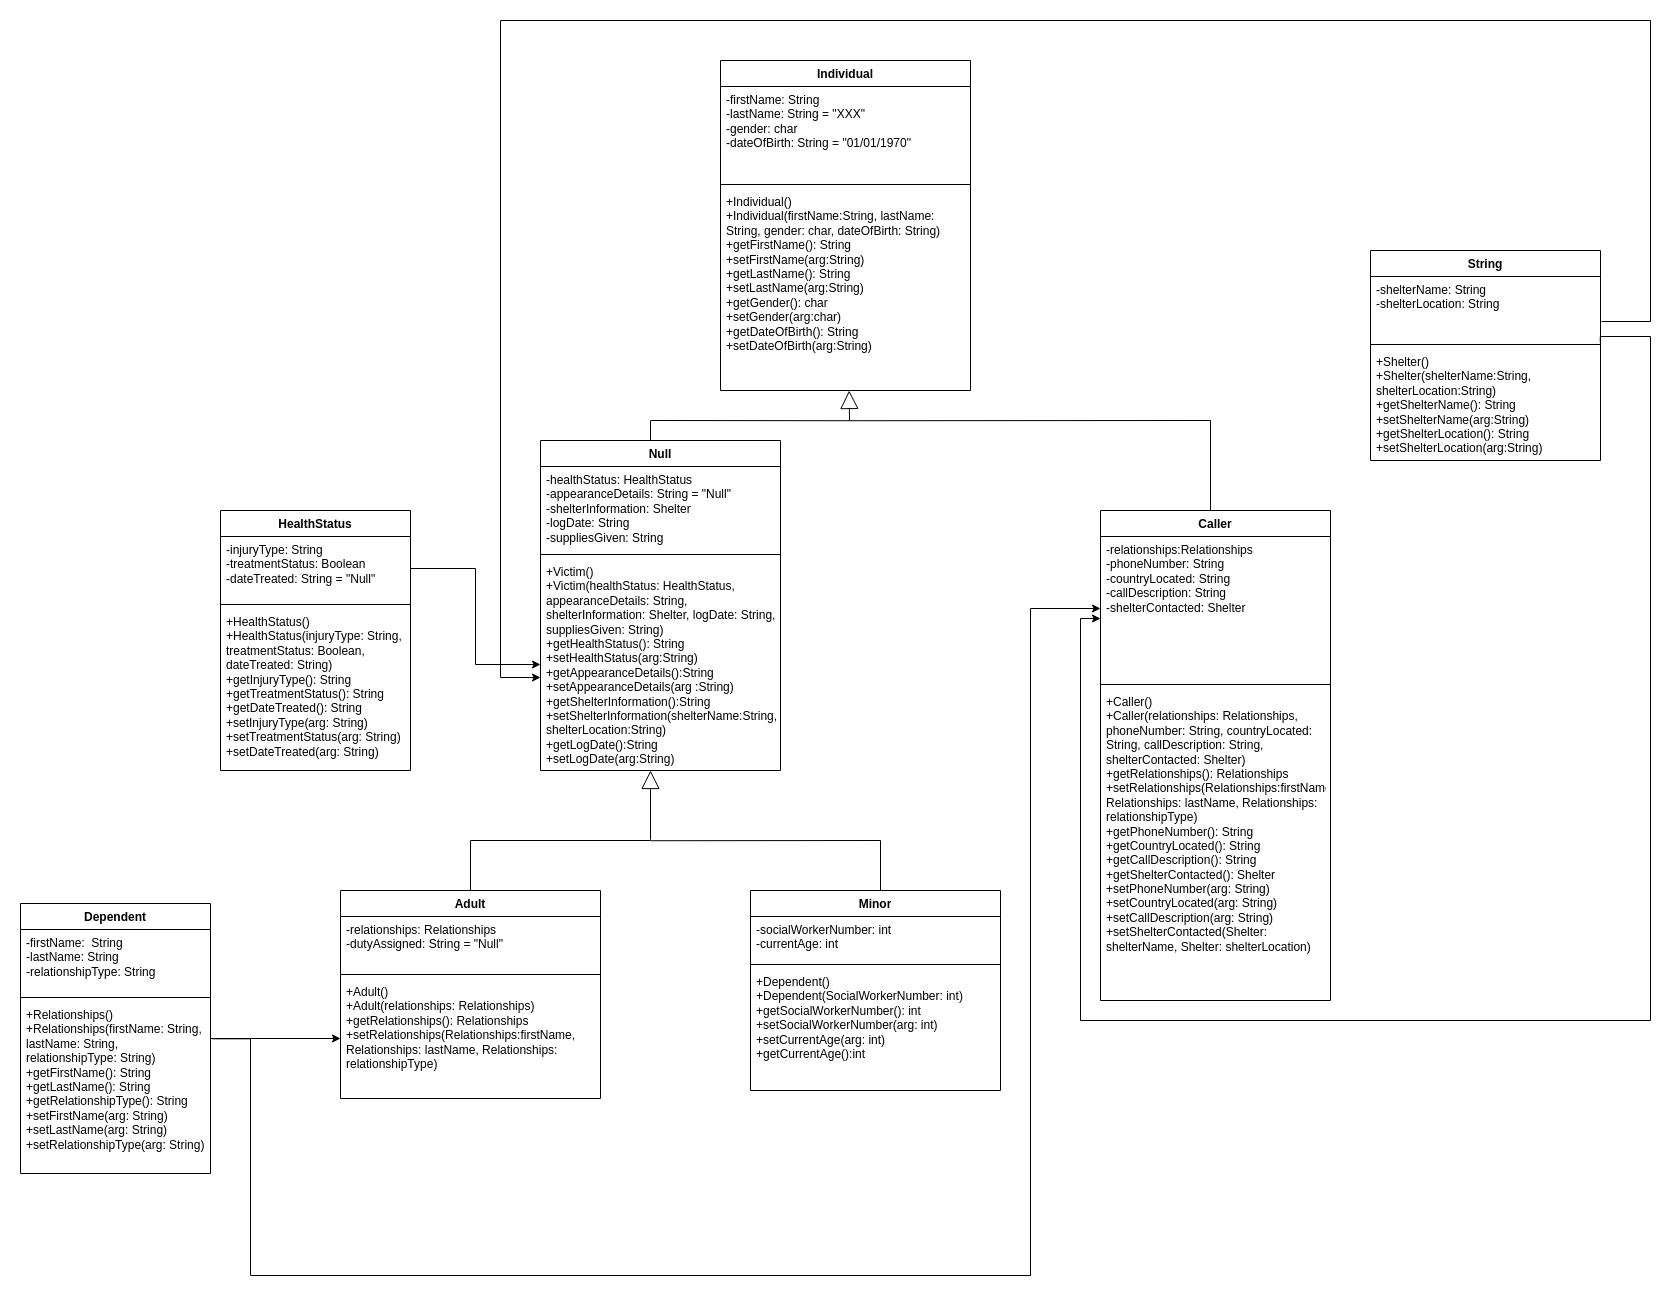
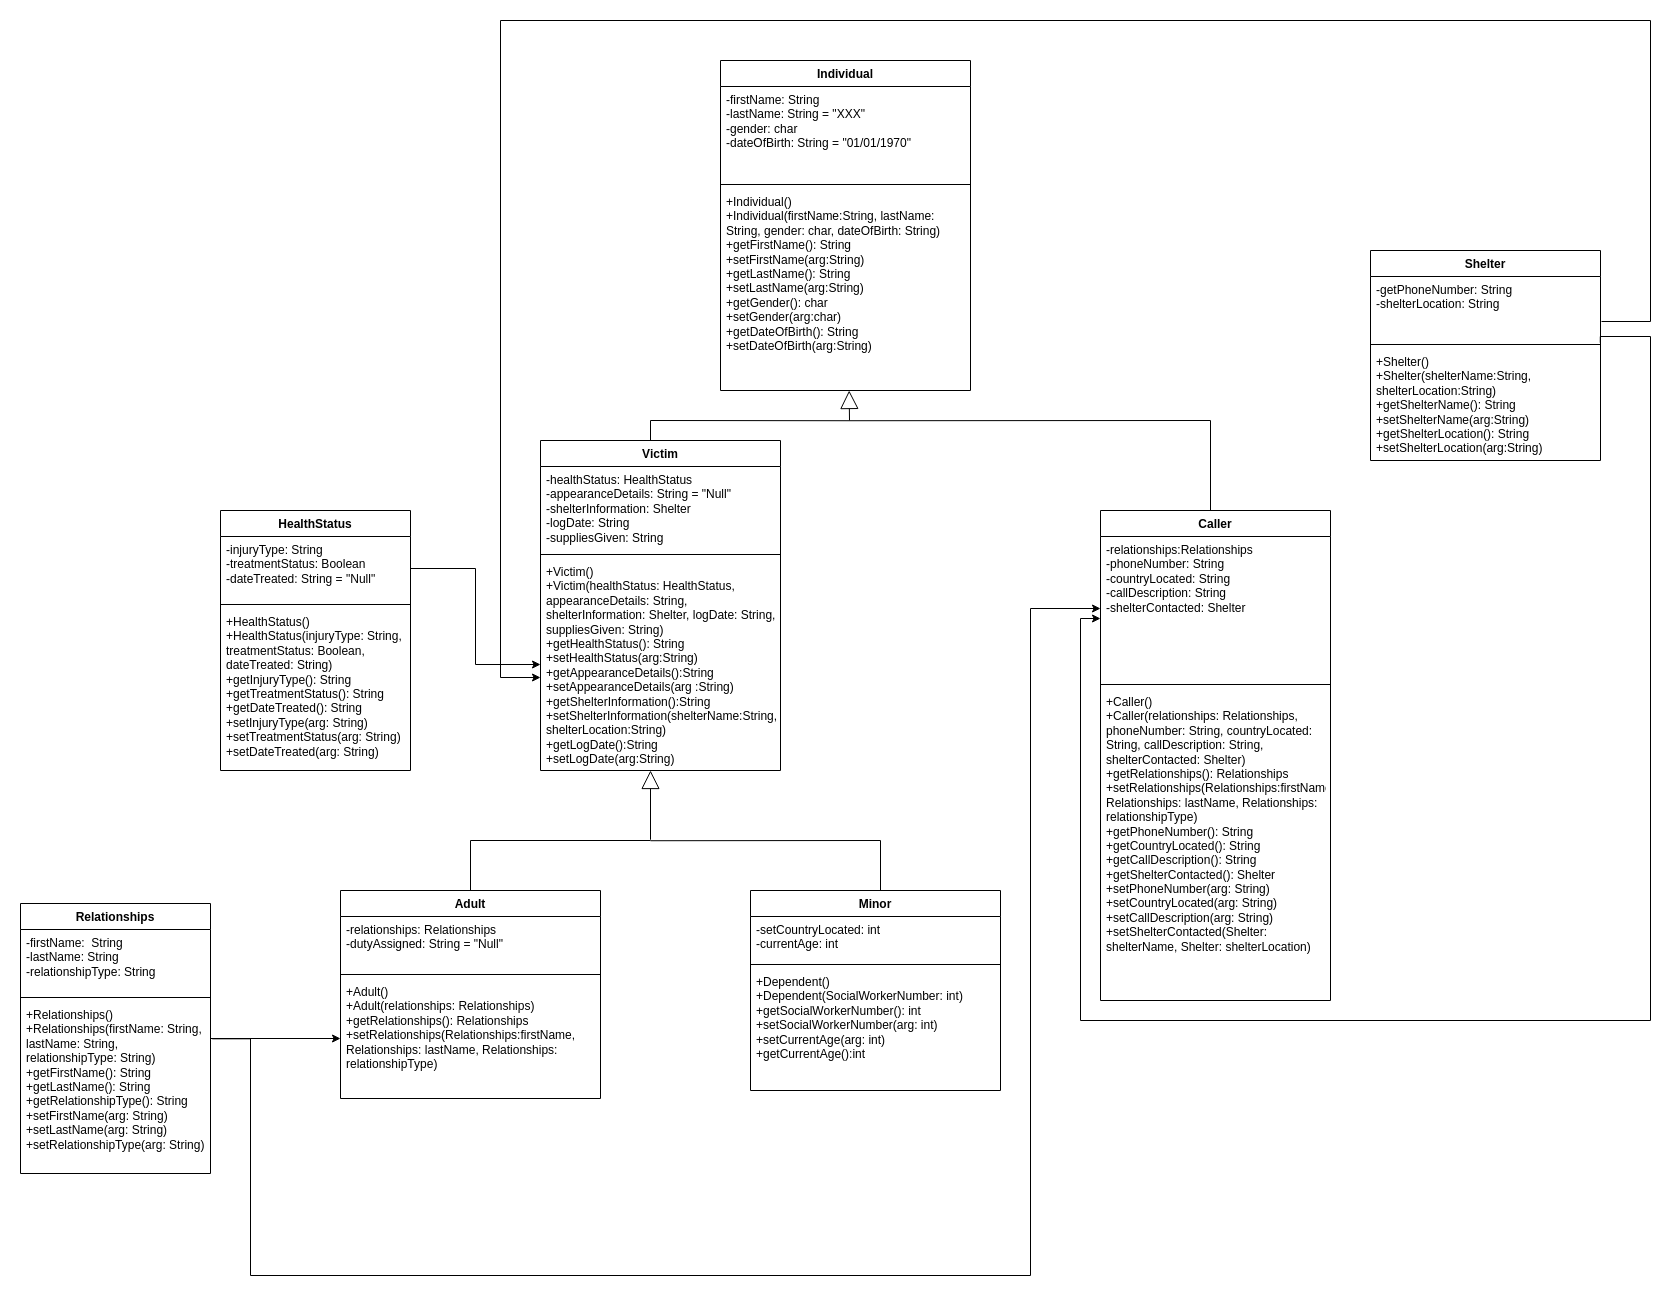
node "String": label "String" -> "Shelter"
node "-shelterName: String -shelterLocation: String": label "-shelterName: String -shelterLocation: String" -> "-getPhoneNumber: String -shelterLocation: String"
node "Null": label "Null" -> "Victim"
node "Dependent": label "Dependent" -> "Relationships"
node "-socialWorkerNumber: int -currentAge: int": label "-socialWorkerNumber: int -currentAge: int" -> "-setCountryLocated: int -currentAge: int"
